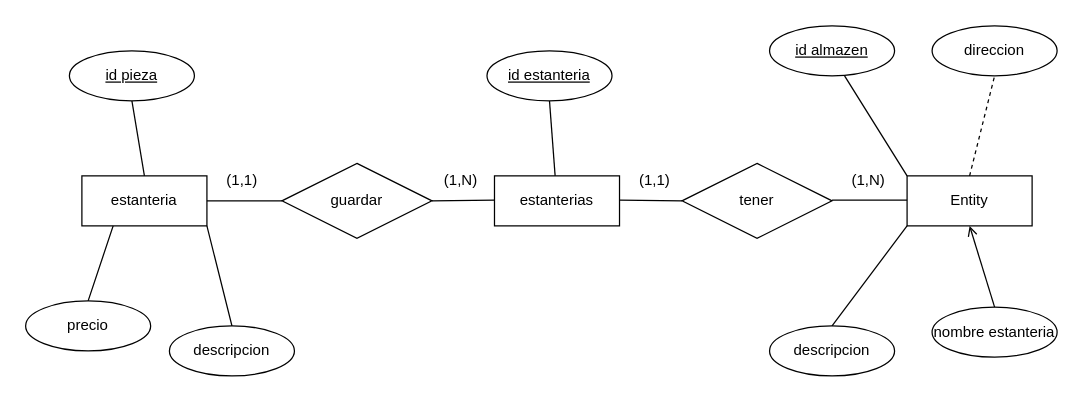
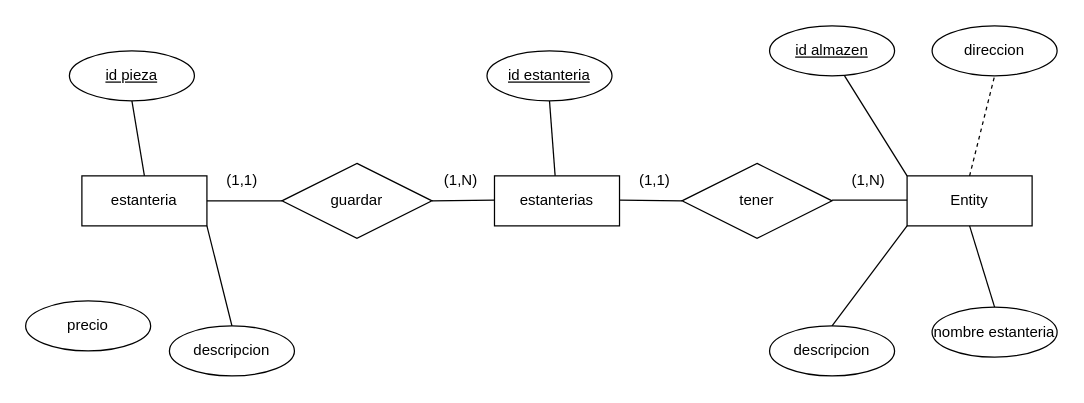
edge "nombre estanteria" -> "Entity": arrowhead open -> none
edge "estanteria" -- "precio": removed
